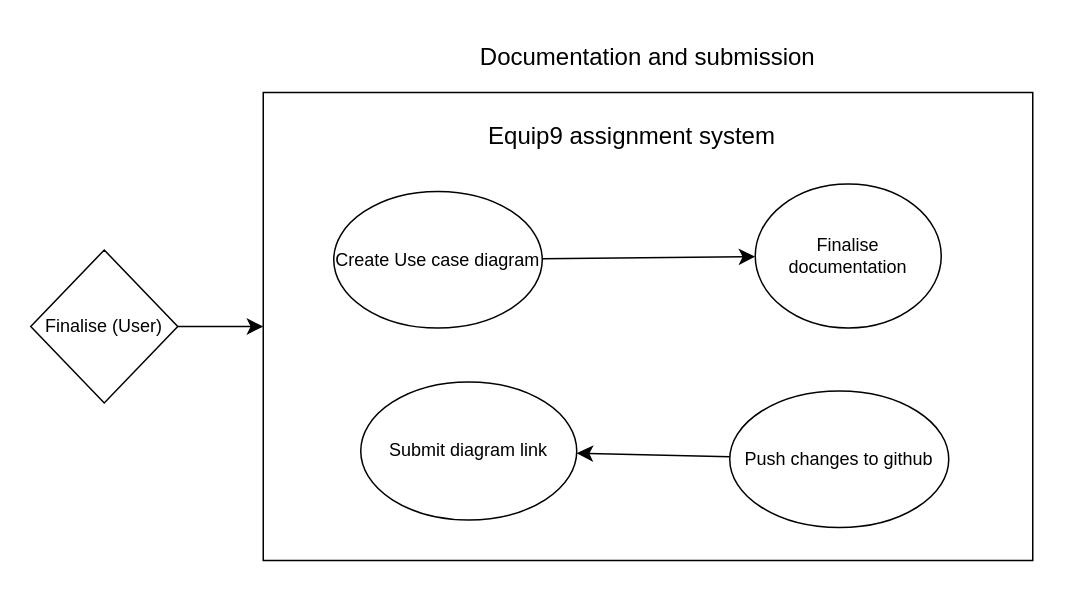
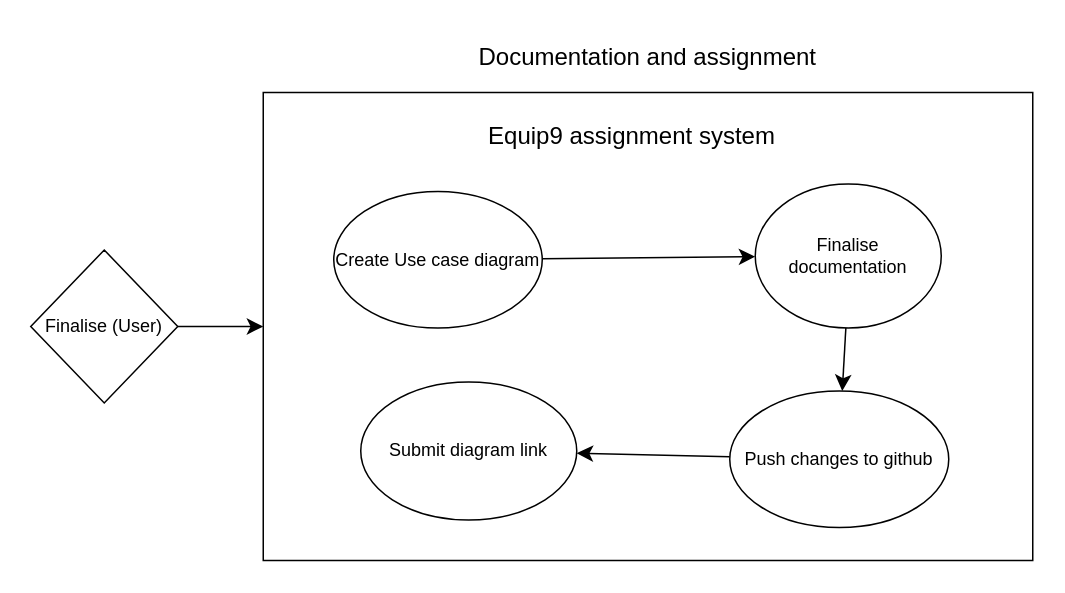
node "Documentation and submission": label "Documentation and submission" -> "Documentation and assignment"
edge "Finalise documentation" -> "Push changes to github": added
